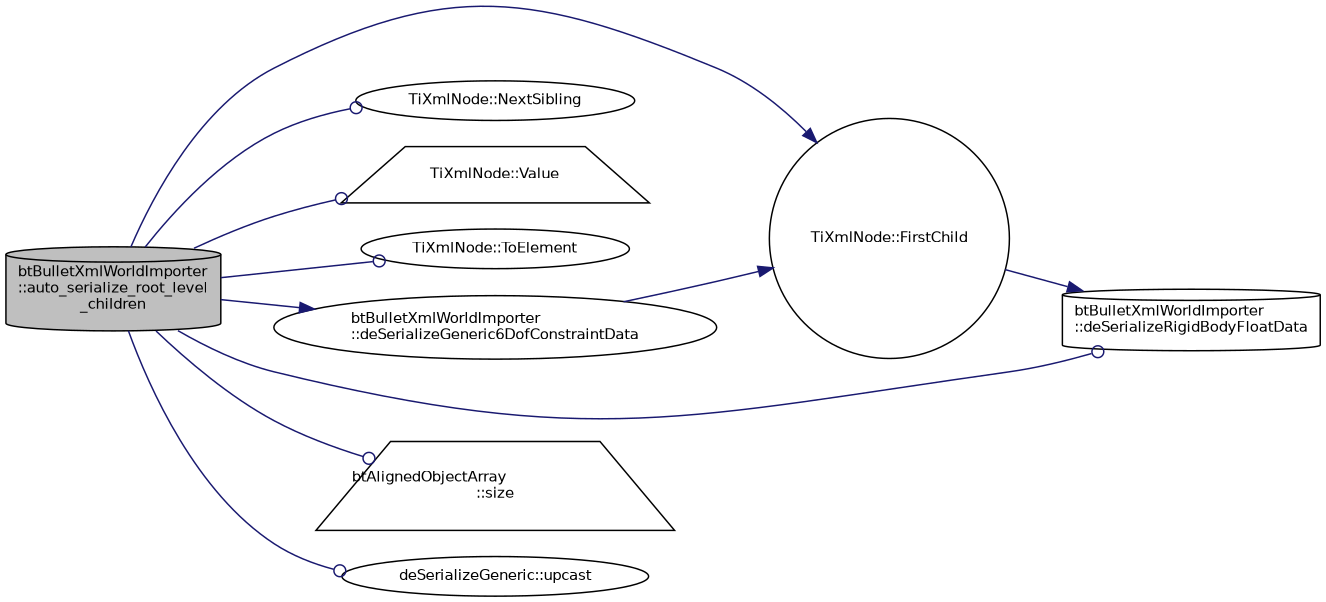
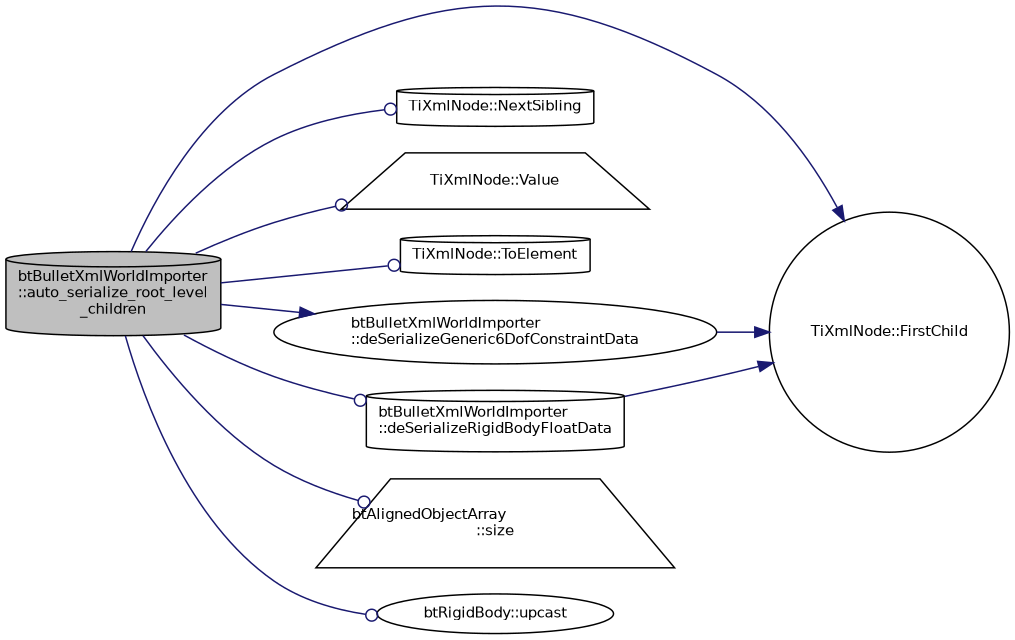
node "TiXmlNode::NextSibling": shape ellipse -> cylinder
node "TiXmlNode::ToElement": shape ellipse -> cylinder
edge "TiXmlNode::FirstChild" -> "btBulletXmlWorldImporter ::deSerializeRigidBodyFloatData": reversed
node "deSerializeGeneric::upcast": label "deSerializeGeneric::upcast" -> "btRigidBody::upcast"
